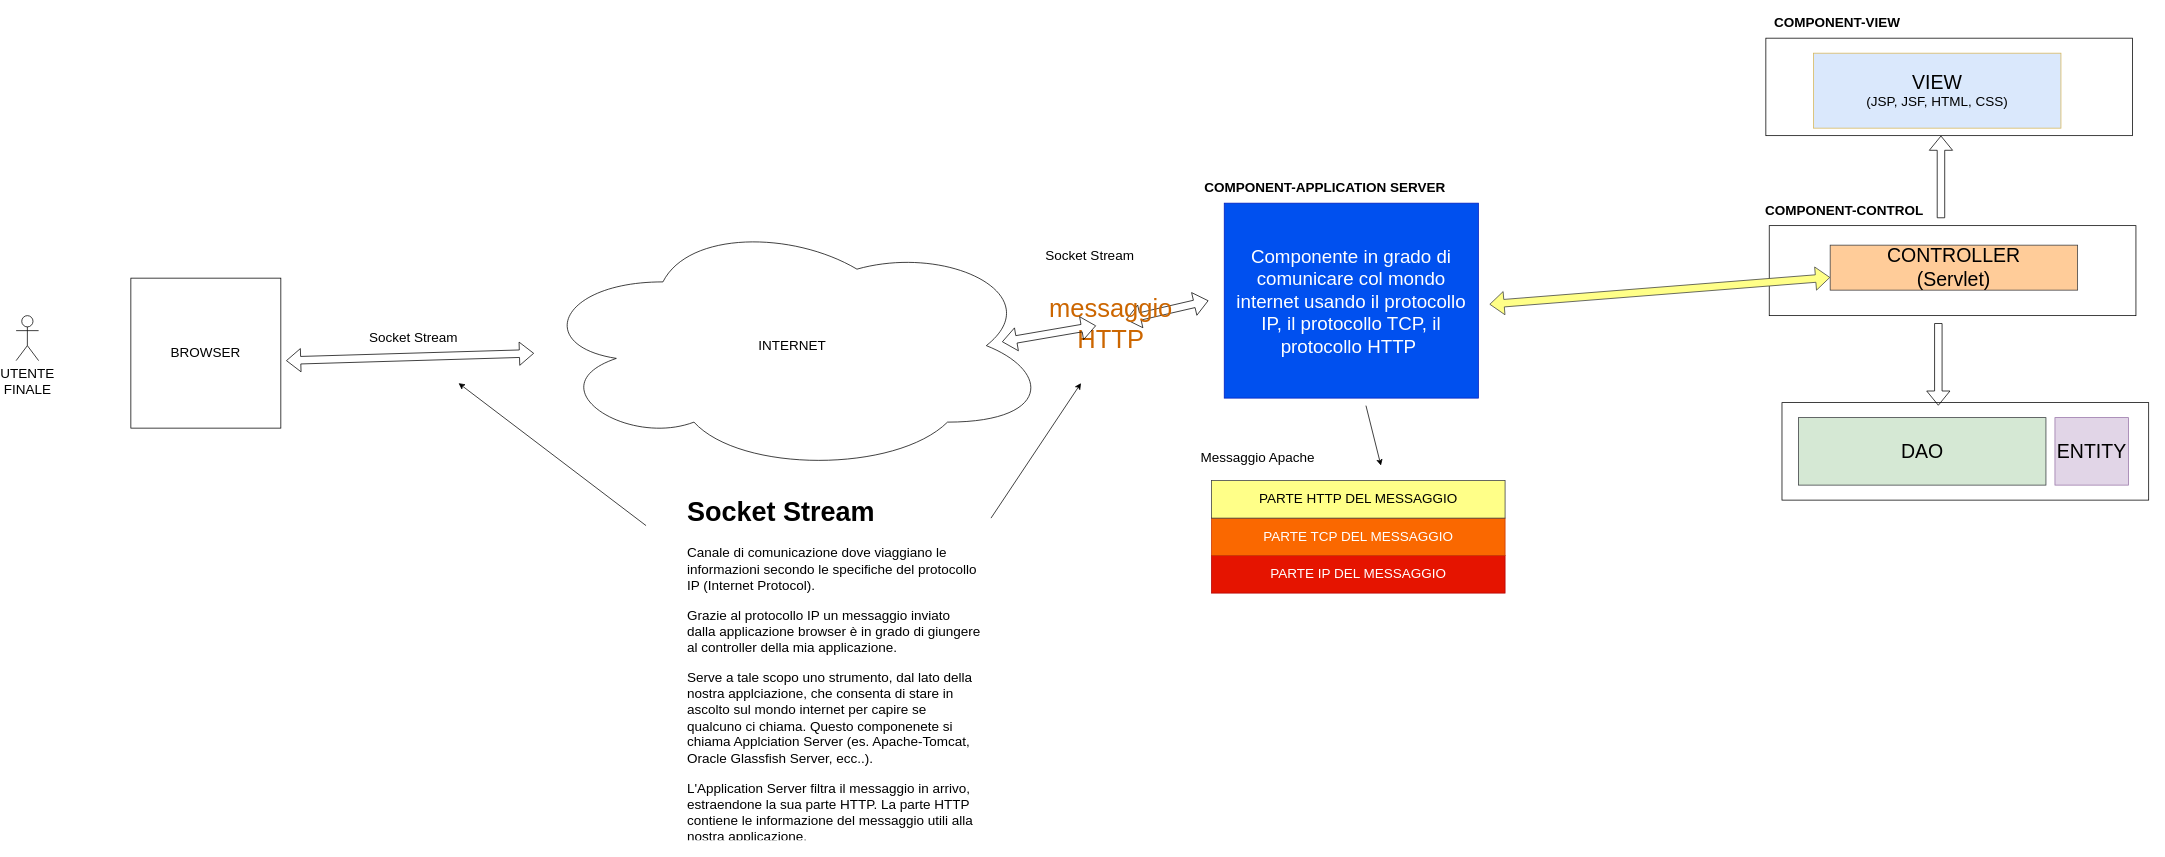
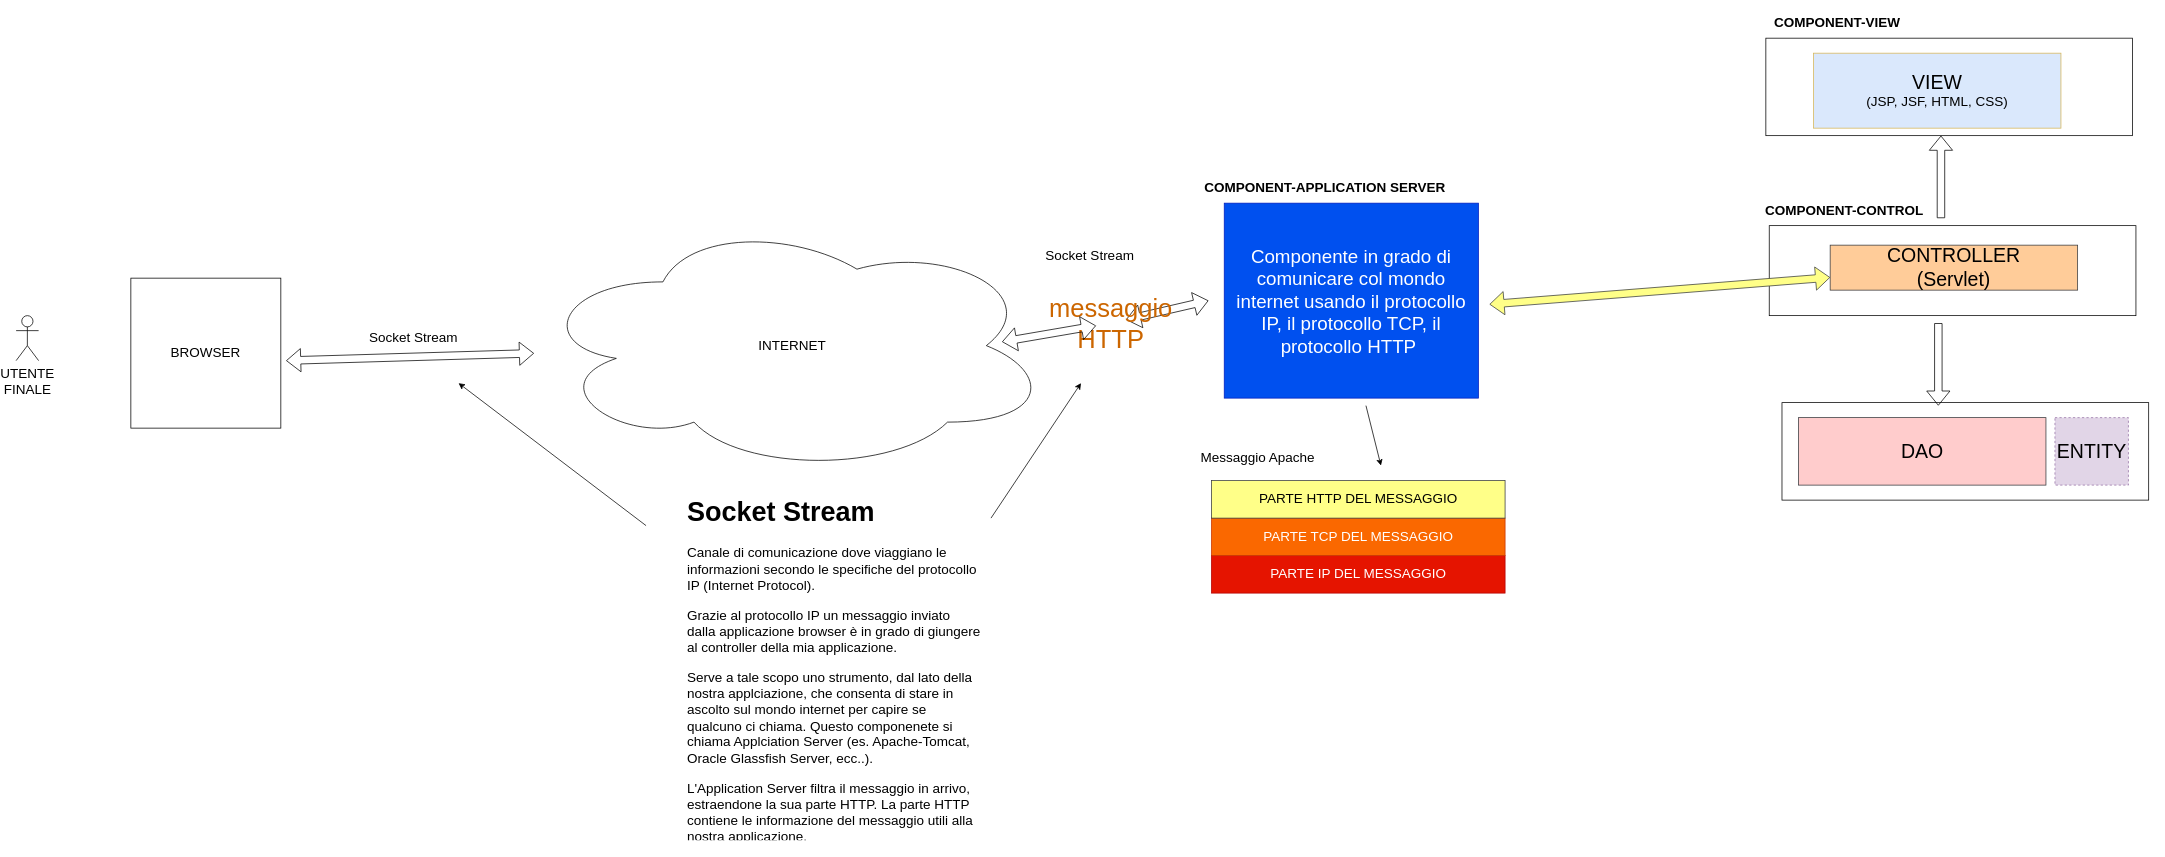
node "DAO": fillcolor #d5e8d4 -> #ffcccc
node "ENTITY": style solid -> dashed
